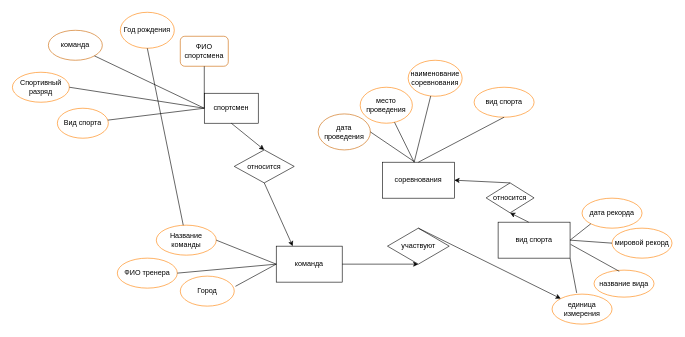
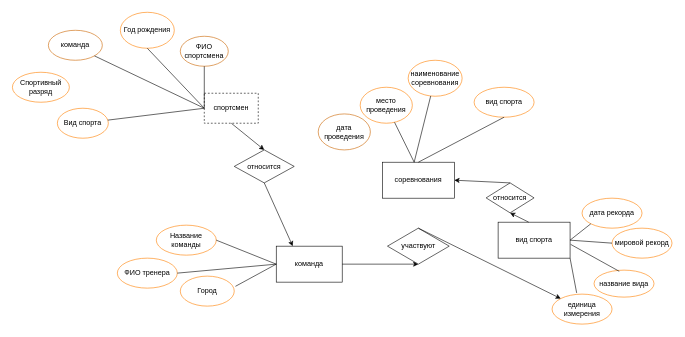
node "ФИО спортсмена": shape rounded rectangle -> ellipse
edge "Спортивный разряд" -- "спортсмен": removed
node "спортсмен": style solid -> dashed
edge "Год рождения" -- "Название команды": now "Год рождения" -- "спортсмен"
edge "дата проведения" -- "соревнования": removed
